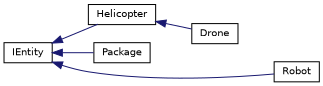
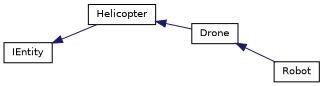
node "Package": removed
edge "Robot" -> "IEntity": now "Robot" -> "Drone"
